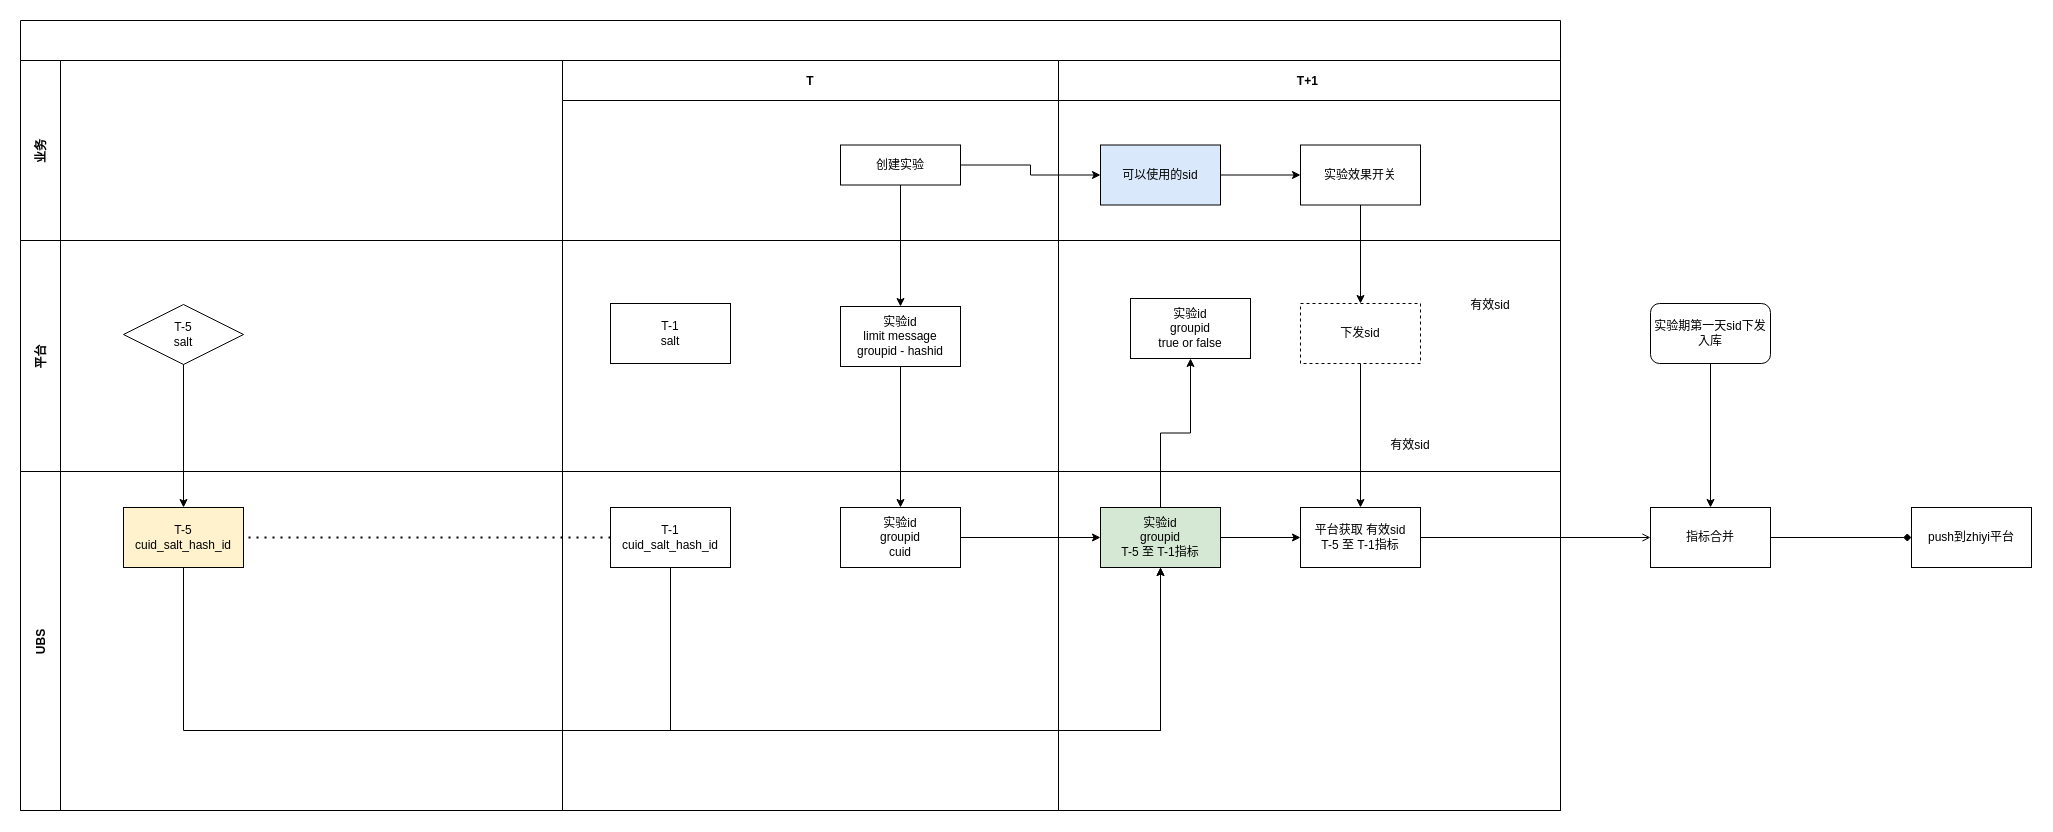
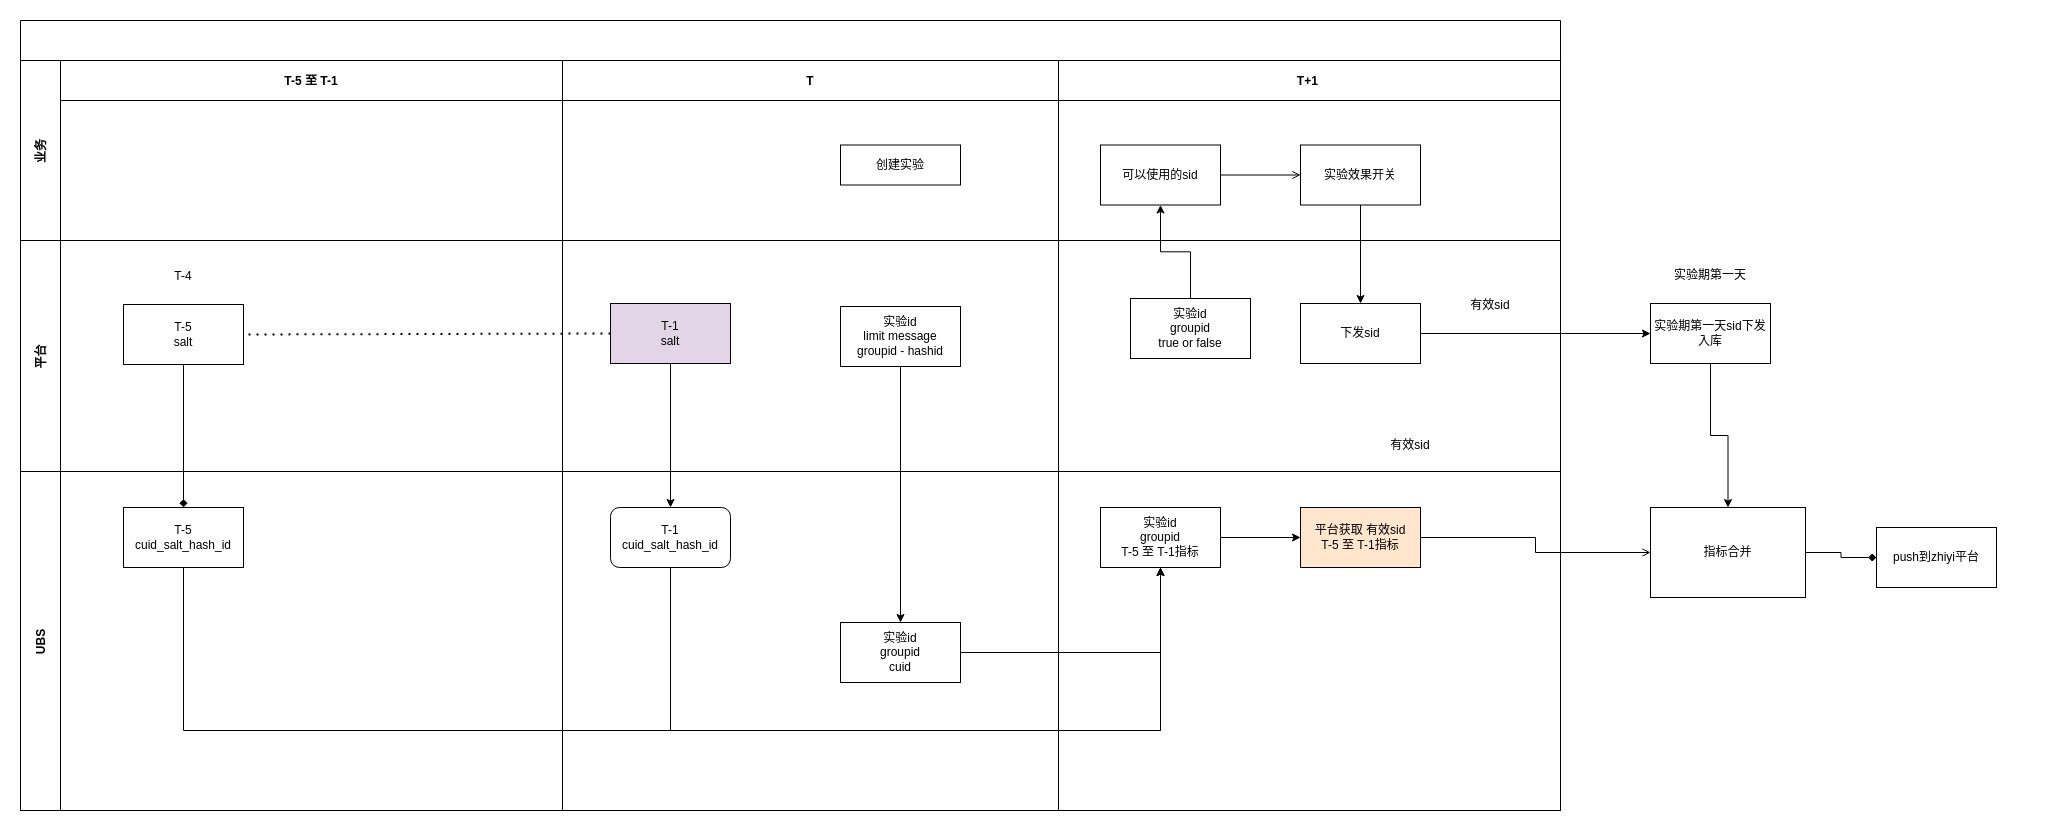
node "T-5 至 T-1": added
edge "创建实验" -> "可以使用的sid": removed
node "可以使用的sid": fillcolor #dae8fc -> #ffffff
edge "可以使用的sid" -> "实验效果开关": arrowhead classic -> open
edge "创建实验" -> "实验id limit message groupid - hashid": removed
edge "实验id groupid true or false" -> "可以使用的sid": added
node "实验期第一天": added
node "T-4": added
edge "T-1 salt" -- "T-5 salt": added
node "T-1 salt": fillcolor #ffffff -> #e1d5e7
node "下发sid": style dashed -> solid
edge "下发sid" -> "实验期第一天sid下发入库": added
node "实验期第一天sid下发入库": shape rounded rectangle -> rectangle
node "T-5 salt": shape diamond -> rectangle
edge "T-1 salt" -> "T-1 cuid_salt_hash_id": added
edge "下发sid" -> "平台获取 有效sid T-5 至 T-1指标": removed
edge "实验id groupid T-5 至 T-1指标" -> "实验id groupid true or false": removed
edge "T-5 salt" -> "T-5 cuid_salt_hash_id": arrowhead classic -> diamond
node "T-5 cuid_salt_hash_id": fillcolor #fff2cc -> #ffffff
edge "T-5 cuid_salt_hash_id" -- "T-1 cuid_salt_hash_id": removed
node "T-1 cuid_salt_hash_id": shape rectangle -> rounded rectangle
node "实验id groupid cuid": moved (901, 538) -> (901, 653)
node "实验id groupid T-5 至 T-1指标": fillcolor #d5e8d4 -> #ffffff
node "平台获取 有效sid T-5 至 T-1指标": fillcolor #ffffff -> #ffe6cc
node "指标合并": size 120x60 -> 155x90
node "push到zhiyi平台": moved (1972, 538) -> (1937, 558)
